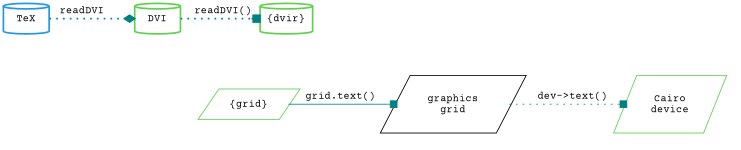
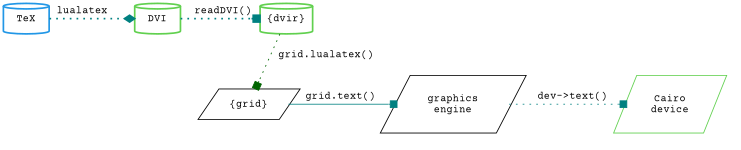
edge "TeX" -> "DVI": label "readDVI   " -> "lualatex   "
edge "{dvir}" -> "{grid}": added, label "grid.lualatex()"
node "{grid}": color #61d04f -> black
node "graphics grid": label "graphics grid" -> "graphics engine"
